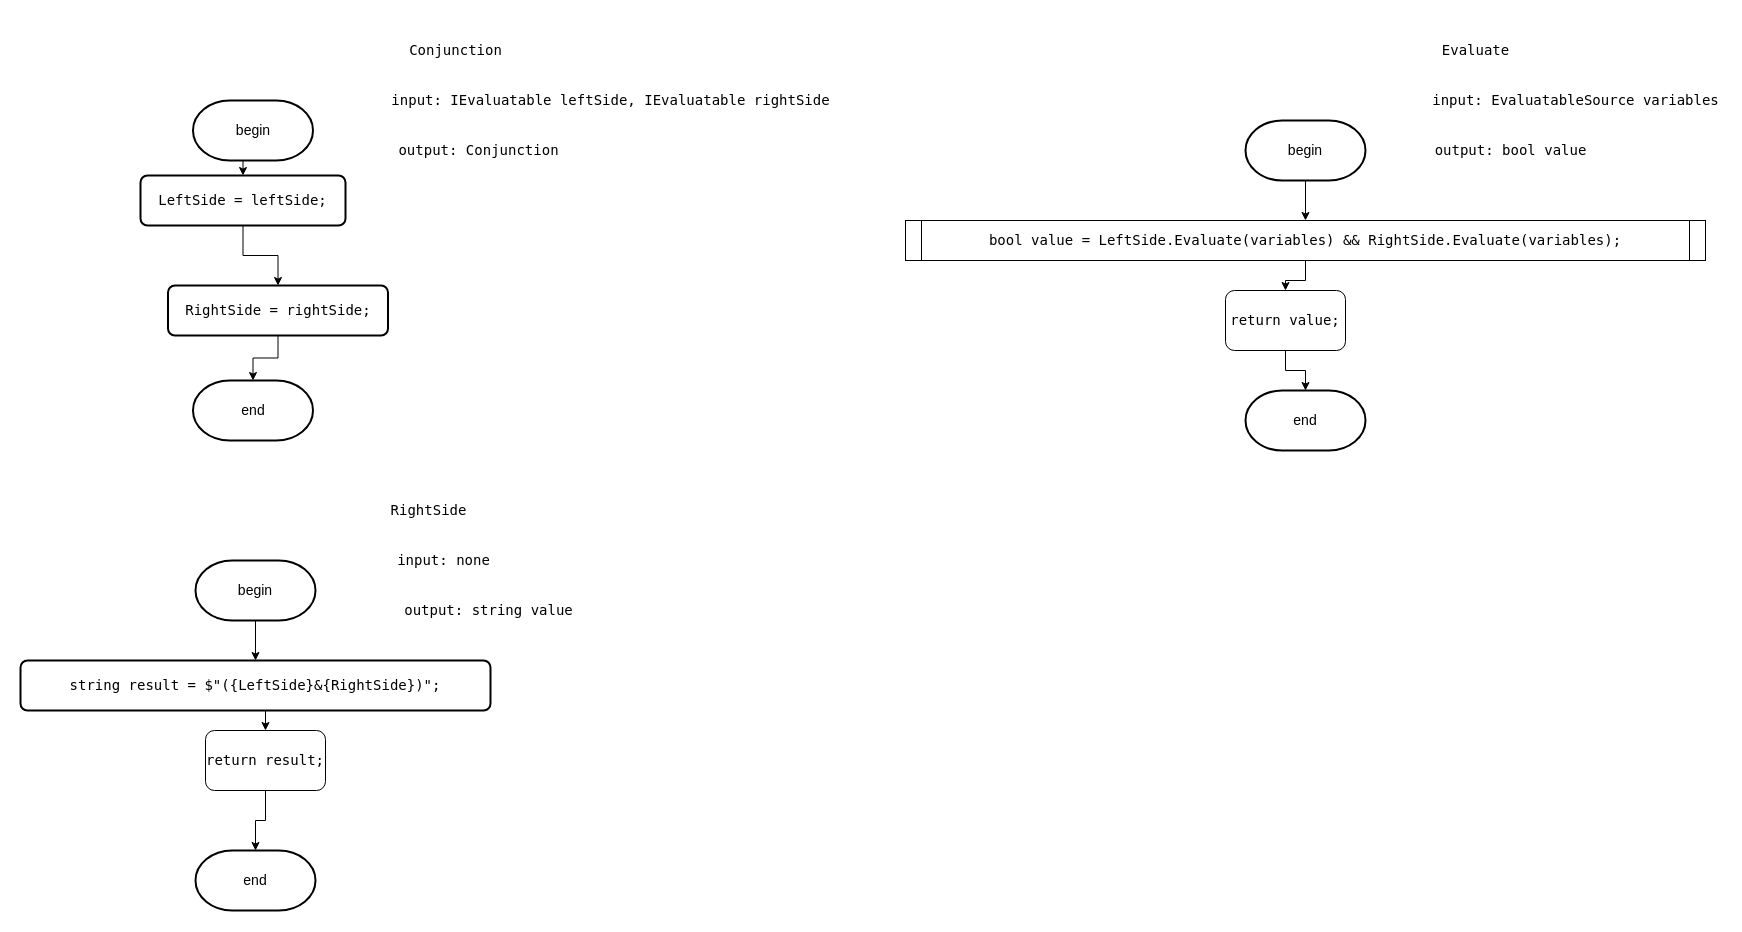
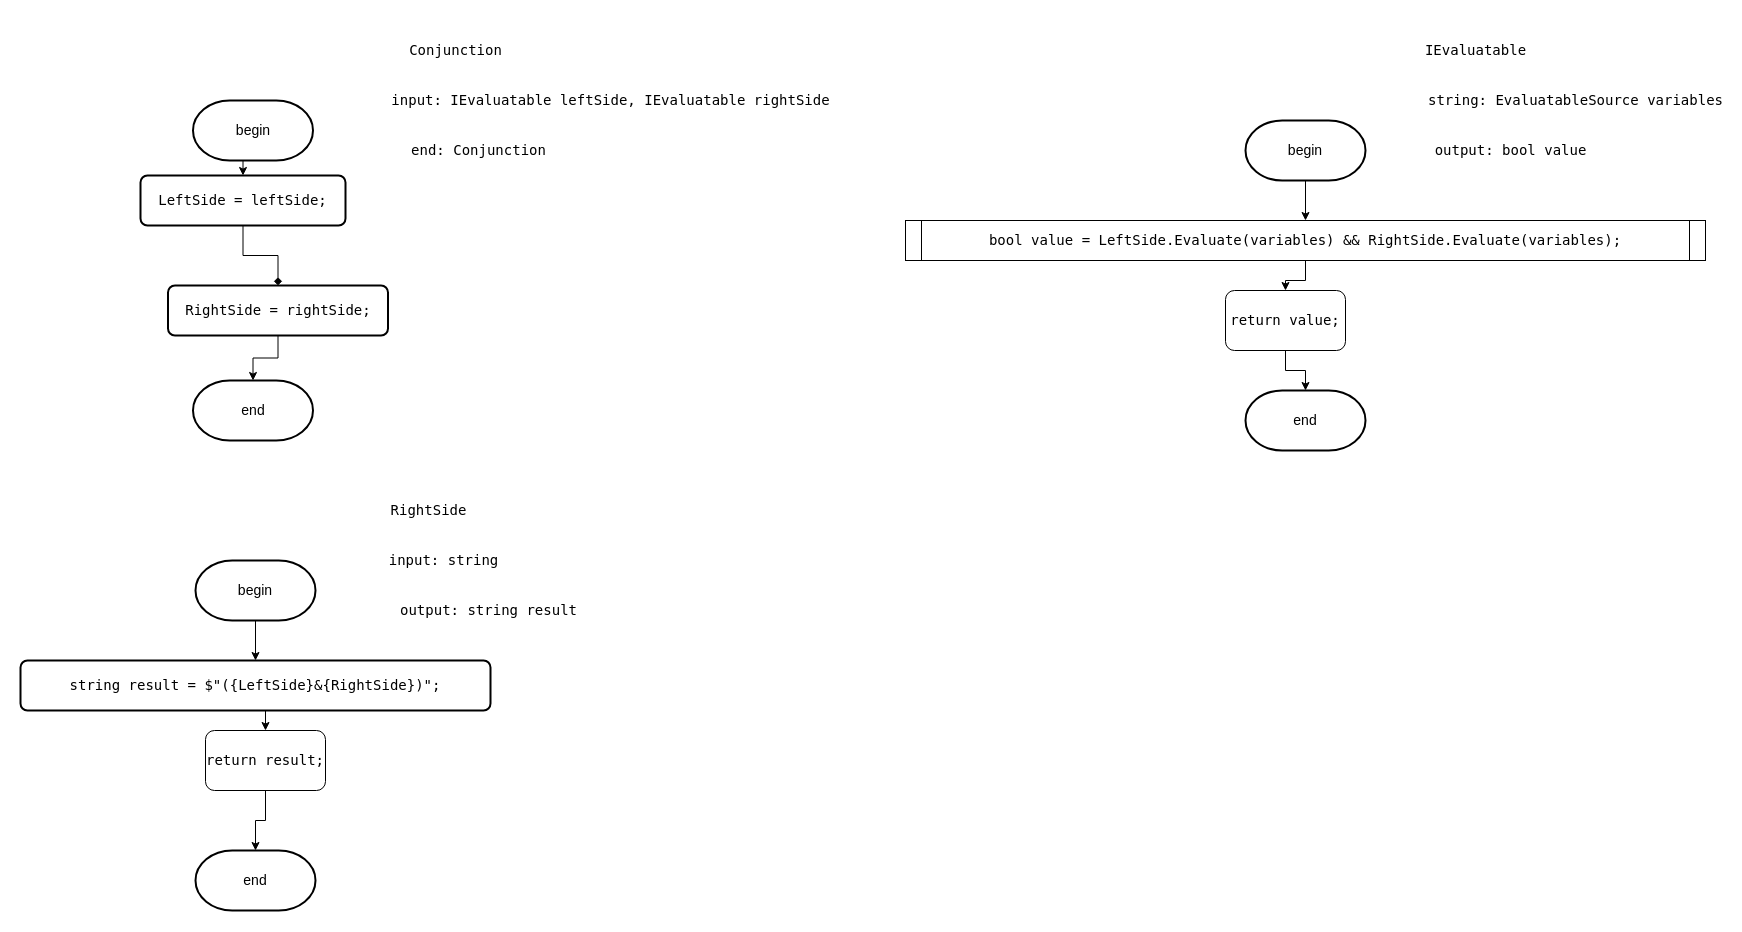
node "Evaluate": label "Evaluate" -> "IEvaluatable"
node "input: EvaluatableSource variables": label "input: EvaluatableSource variables" -> "string: EvaluatableSource variables"
node "output: Conjunction": label "output: Conjunction" -> "end: Conjunction"
edge "LeftSide = leftSide;" -> "RightSide = rightSide;": arrowhead classic -> diamond
node "input: none": label "input: none" -> "input: string"
node "output: string value": label "output: string value" -> "output: string result"
